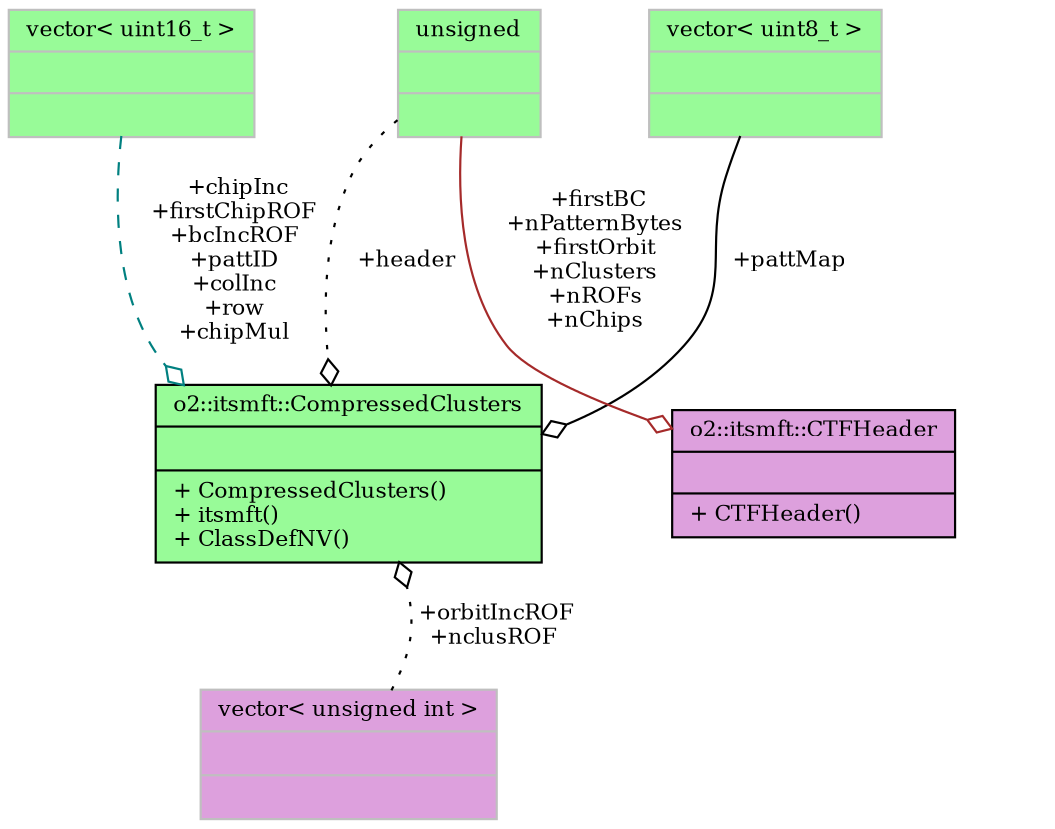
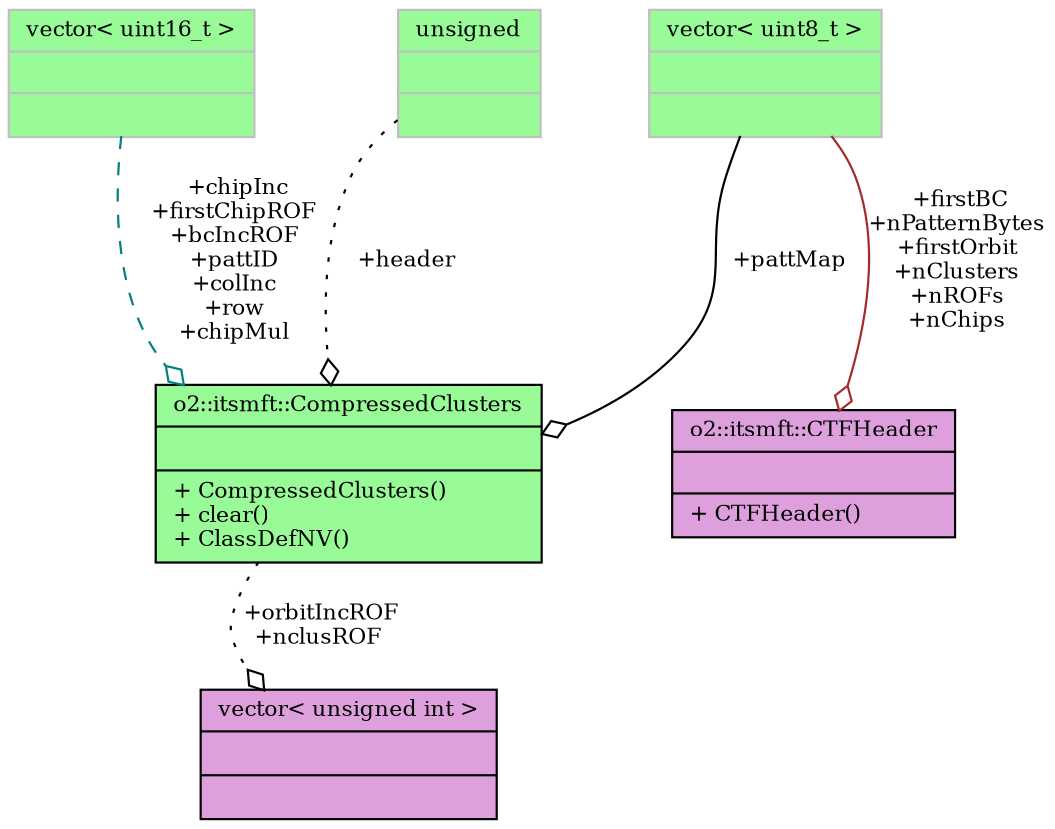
edge "unsigned" -> "o2::itsmft::CTFHeader": now "vector< uint8_t >" -> "o2::itsmft::CTFHeader"
node "o2::itsmft::CompressedClusters": text "+ itsmft()" -> "+ clear()"
edge "vector< unsigned int >" -> "o2::itsmft::CompressedClusters": reversed
node "vector< unsigned int >": color grey75 -> black
